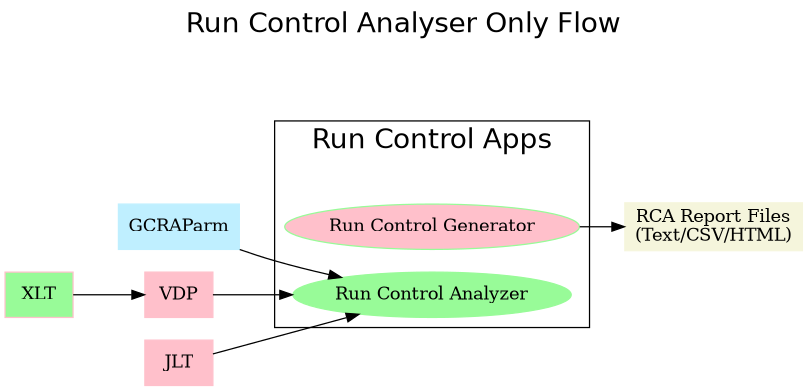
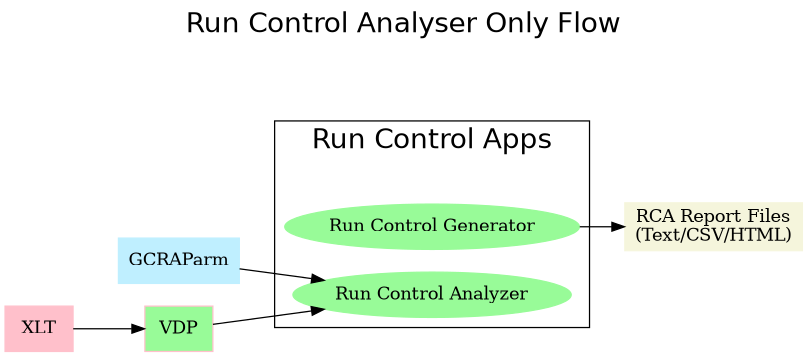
node "Run Control Generator": fillcolor pink -> PaleGreen
node "XLT": fillcolor PaleGreen -> pink
node "VDP": fillcolor pink -> PaleGreen
node "JLT": removed
